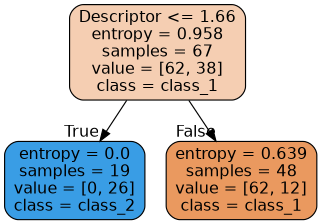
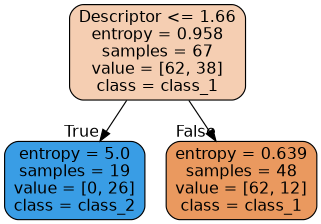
node "entropy = 0.0 samples = 19 value = [0, 26] class = class_2": label "entropy = 0.0 samples = 19 value = [0, 26] class = class_2" -> "entropy = 5.0 samples = 19 value = [0, 26] class = class_2"
